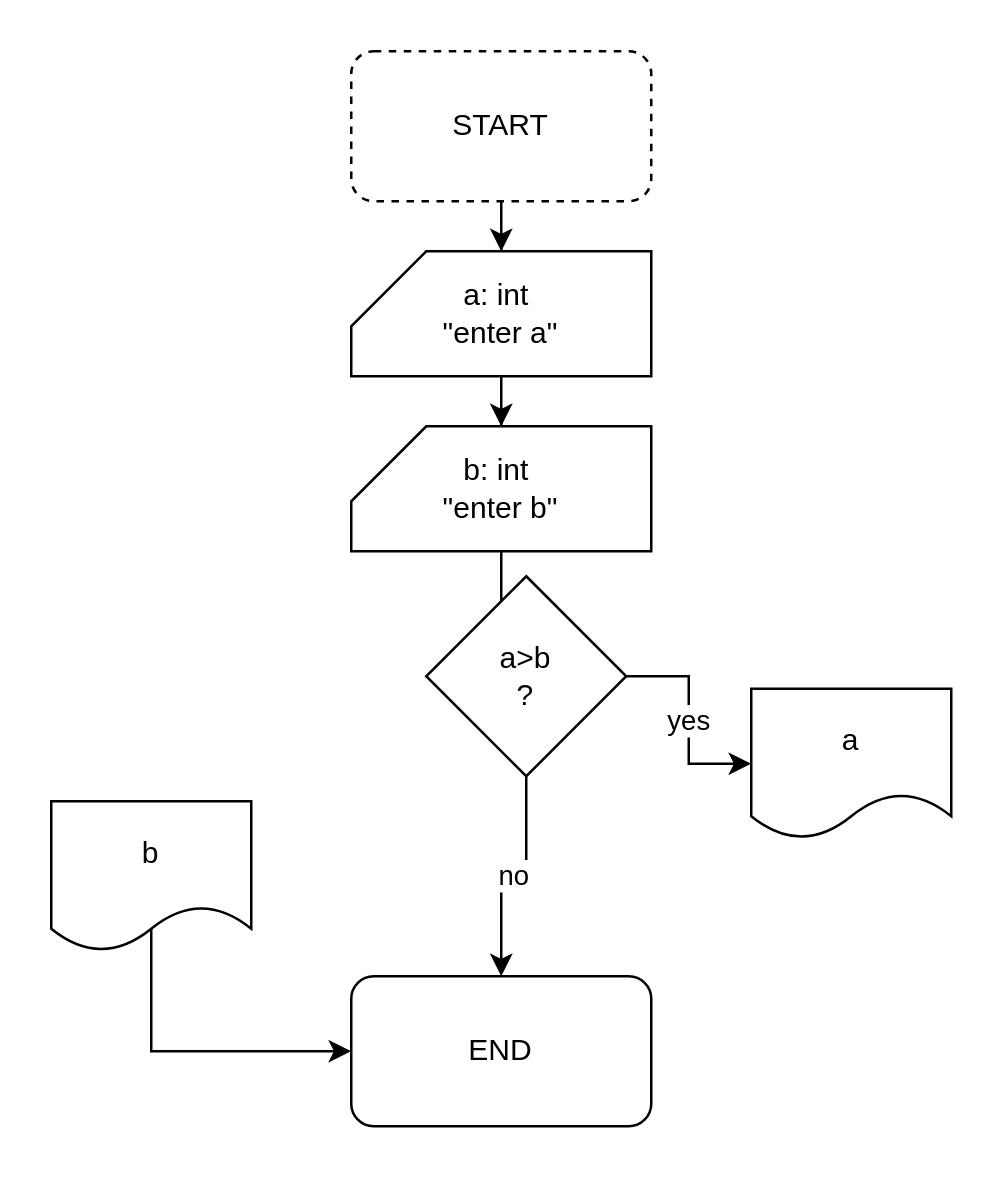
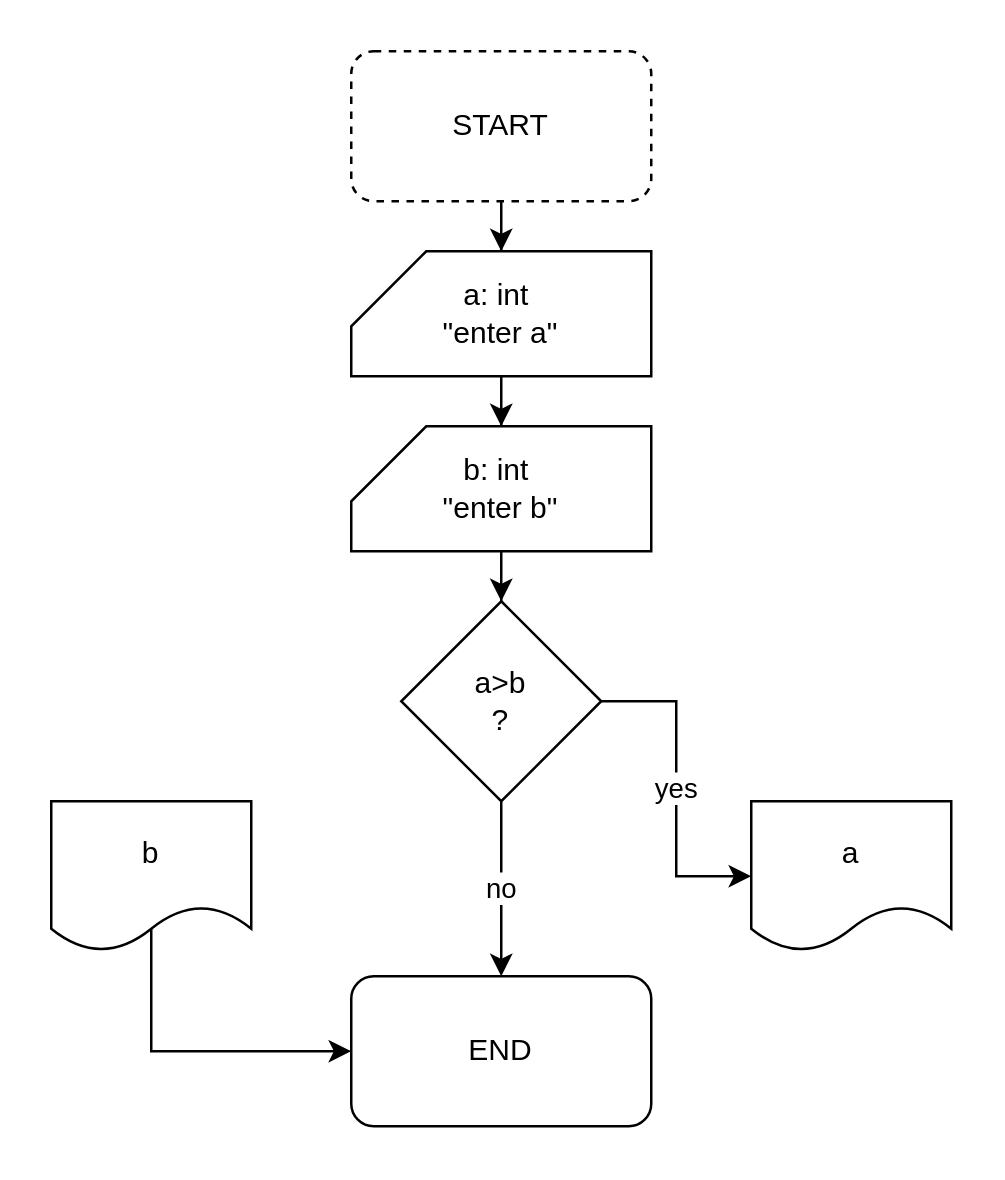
node "a>b ?": moved (526, 676) -> (501, 701)
node "a": moved (851, 764) -> (851, 876)
